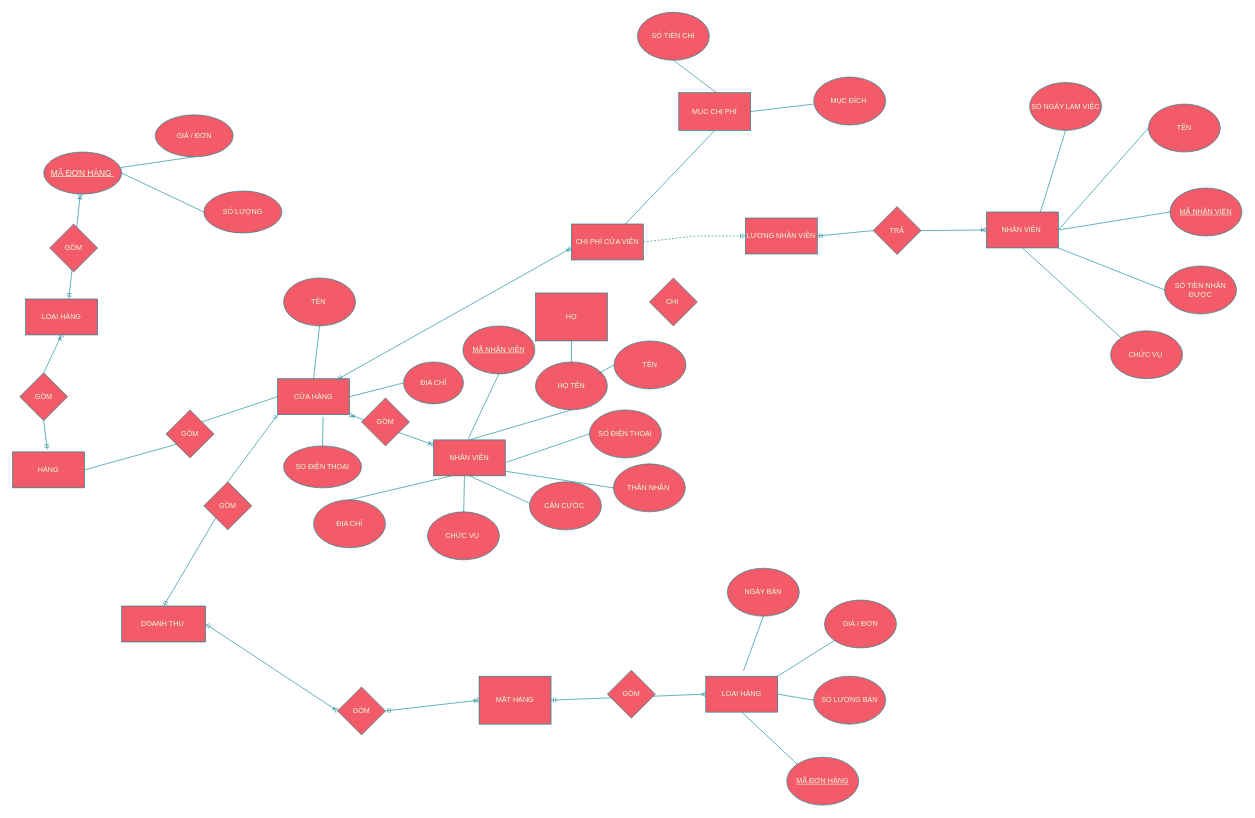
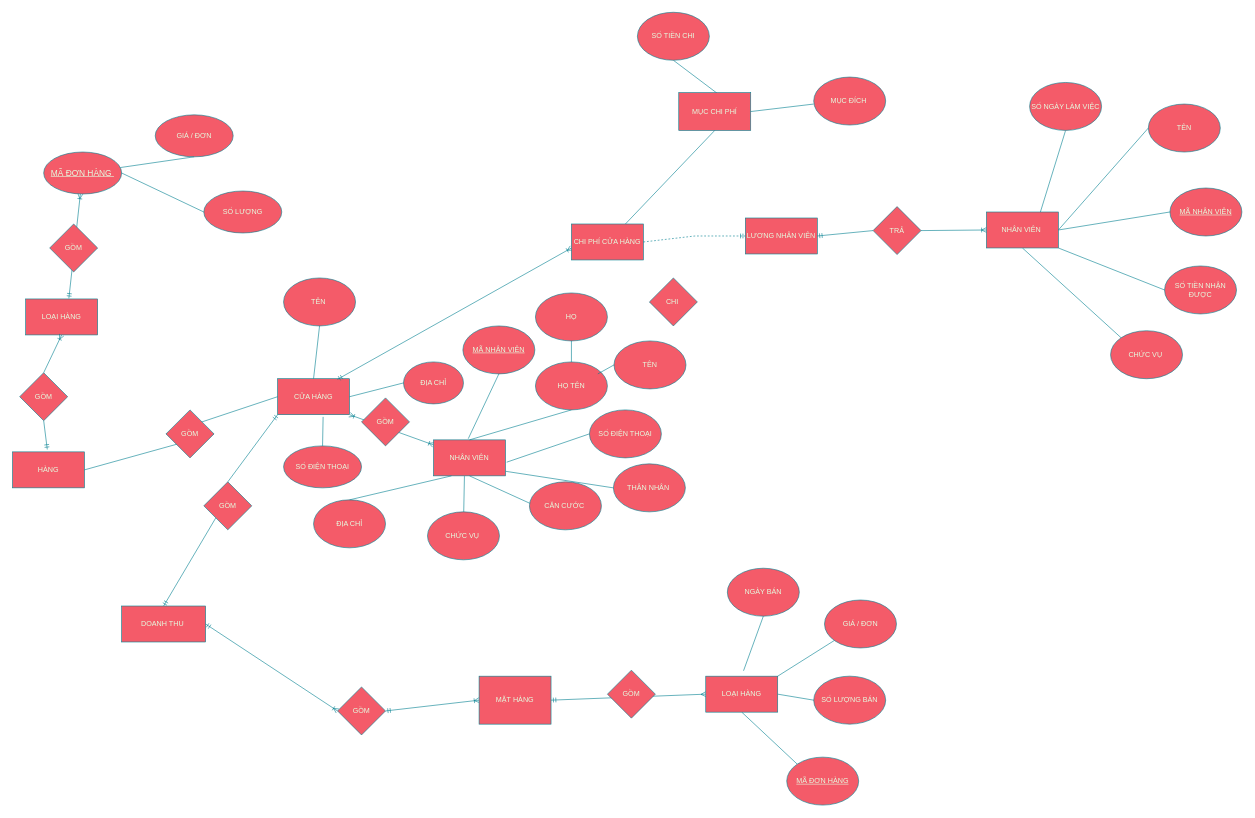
node "CHI PHÍ CỬA VIÊN": label "CHI PHÍ CỬA VIÊN" -> "CHI PHÍ CỬA HÀNG"
node "HỌ": shape rectangle -> ellipse
